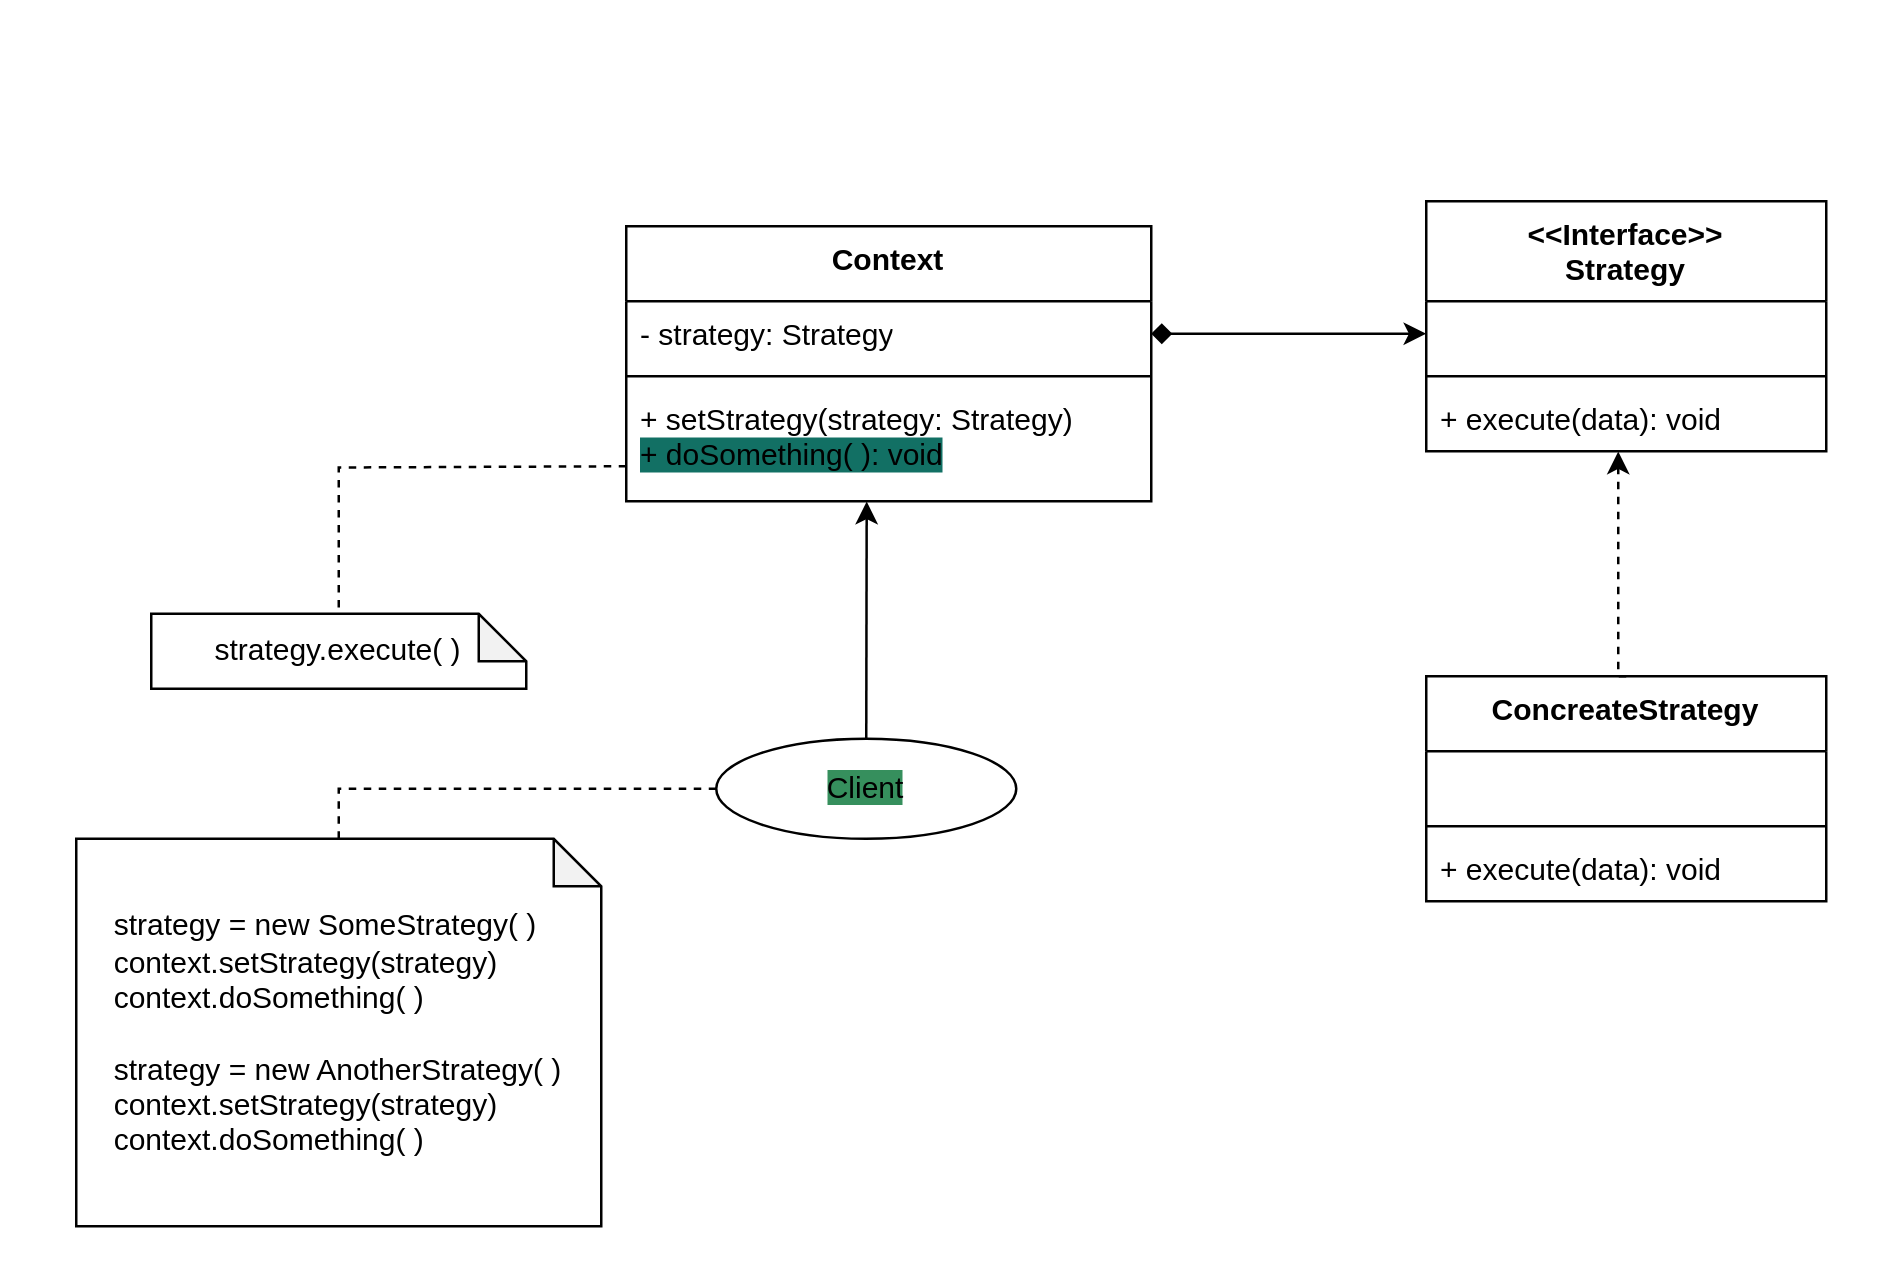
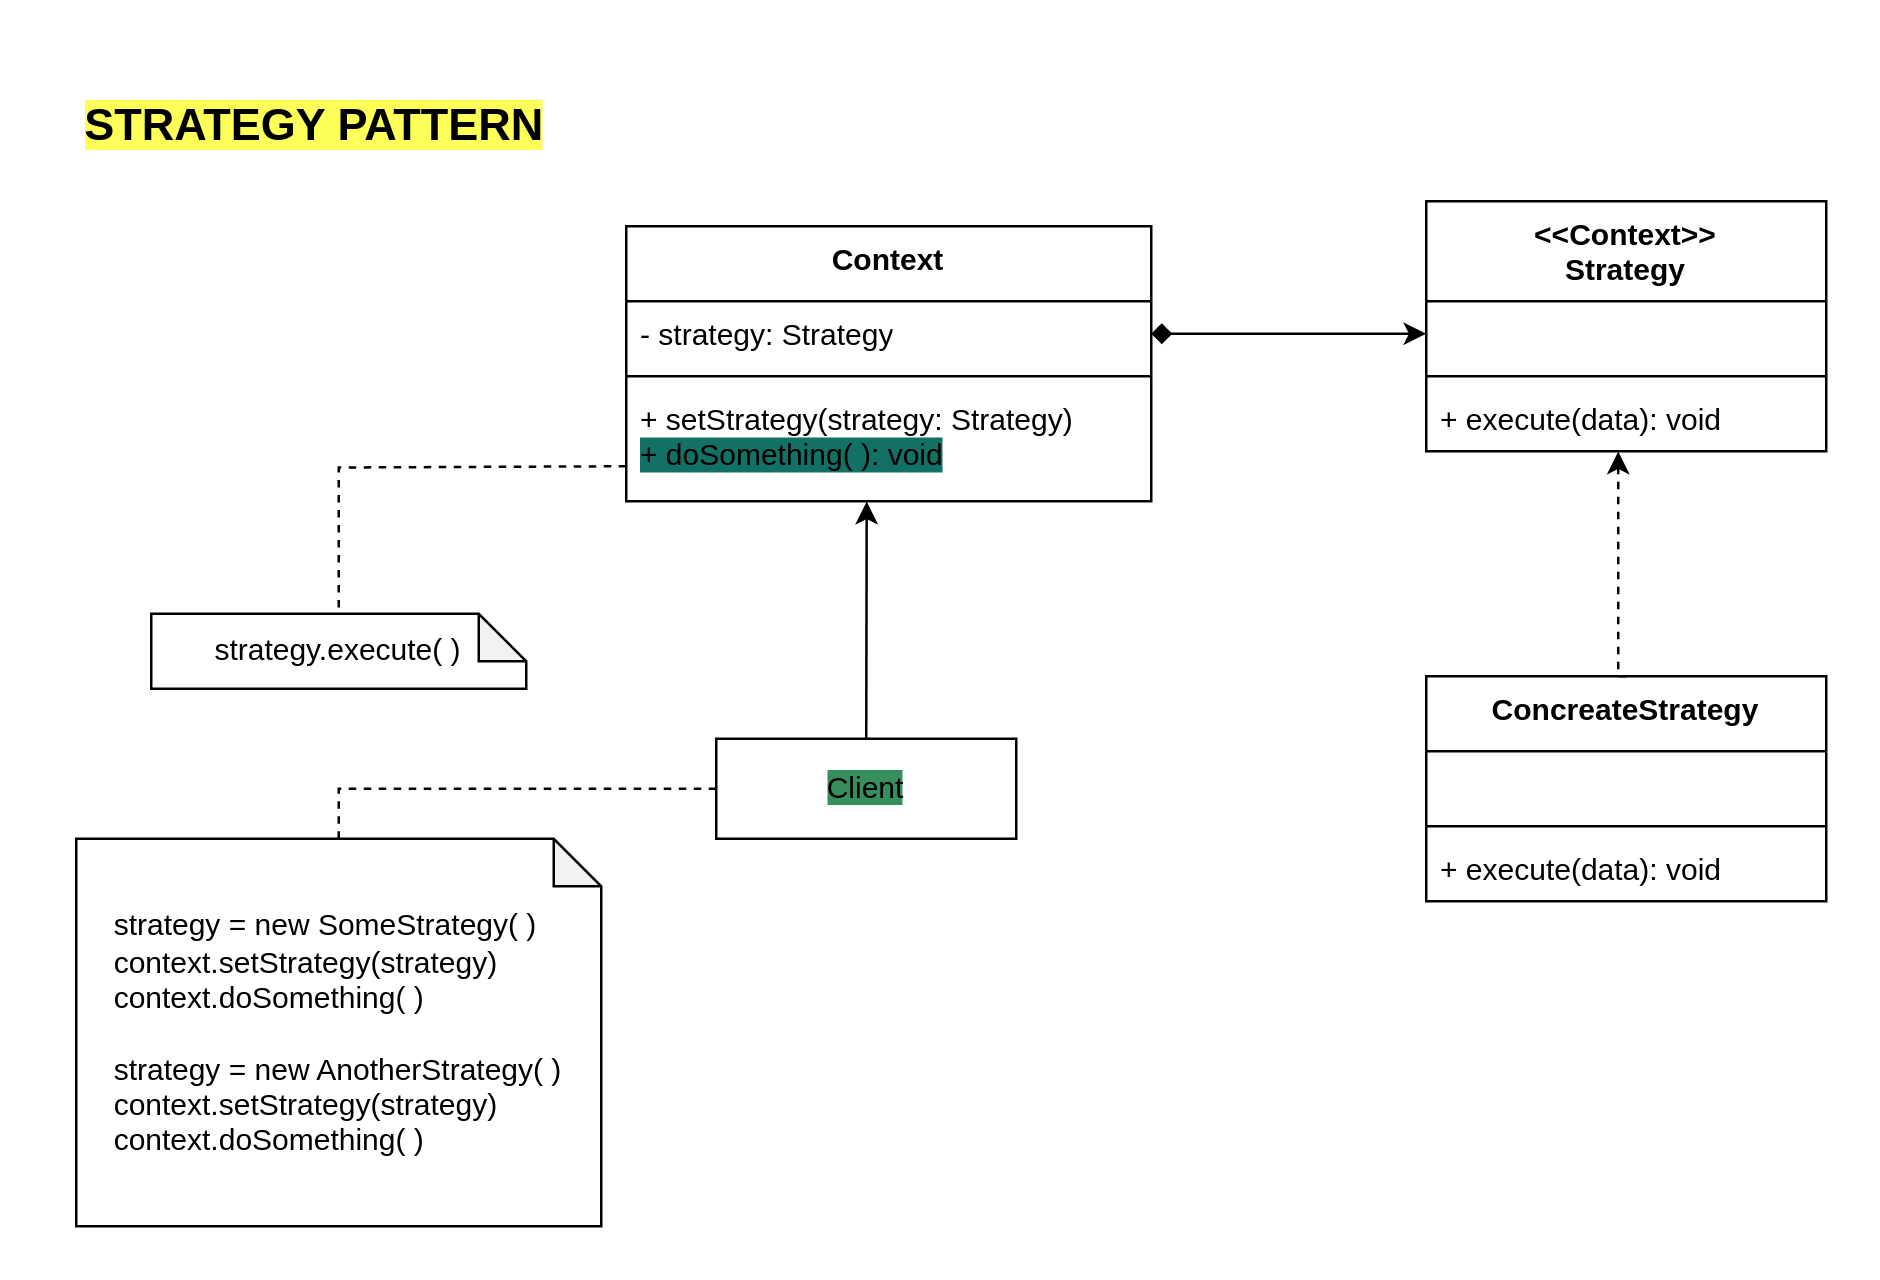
node "STRATEGY PATTERN": added
node "<<Interface>> Strategy": label "<<Interface>> Strategy" -> "<<Context>> Strategy"
node "Client": shape ellipse -> rectangle
